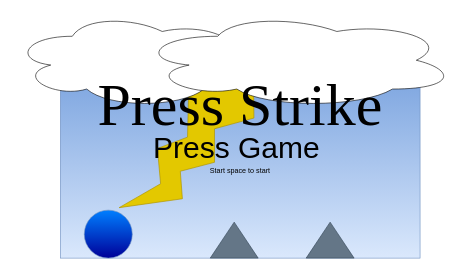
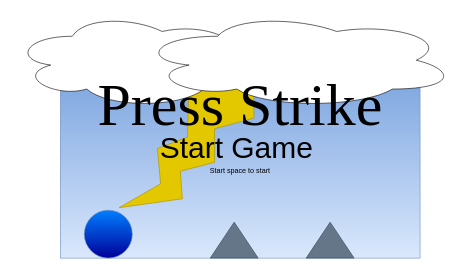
node "Press Game": label "Press Game" -> "Start Game"
